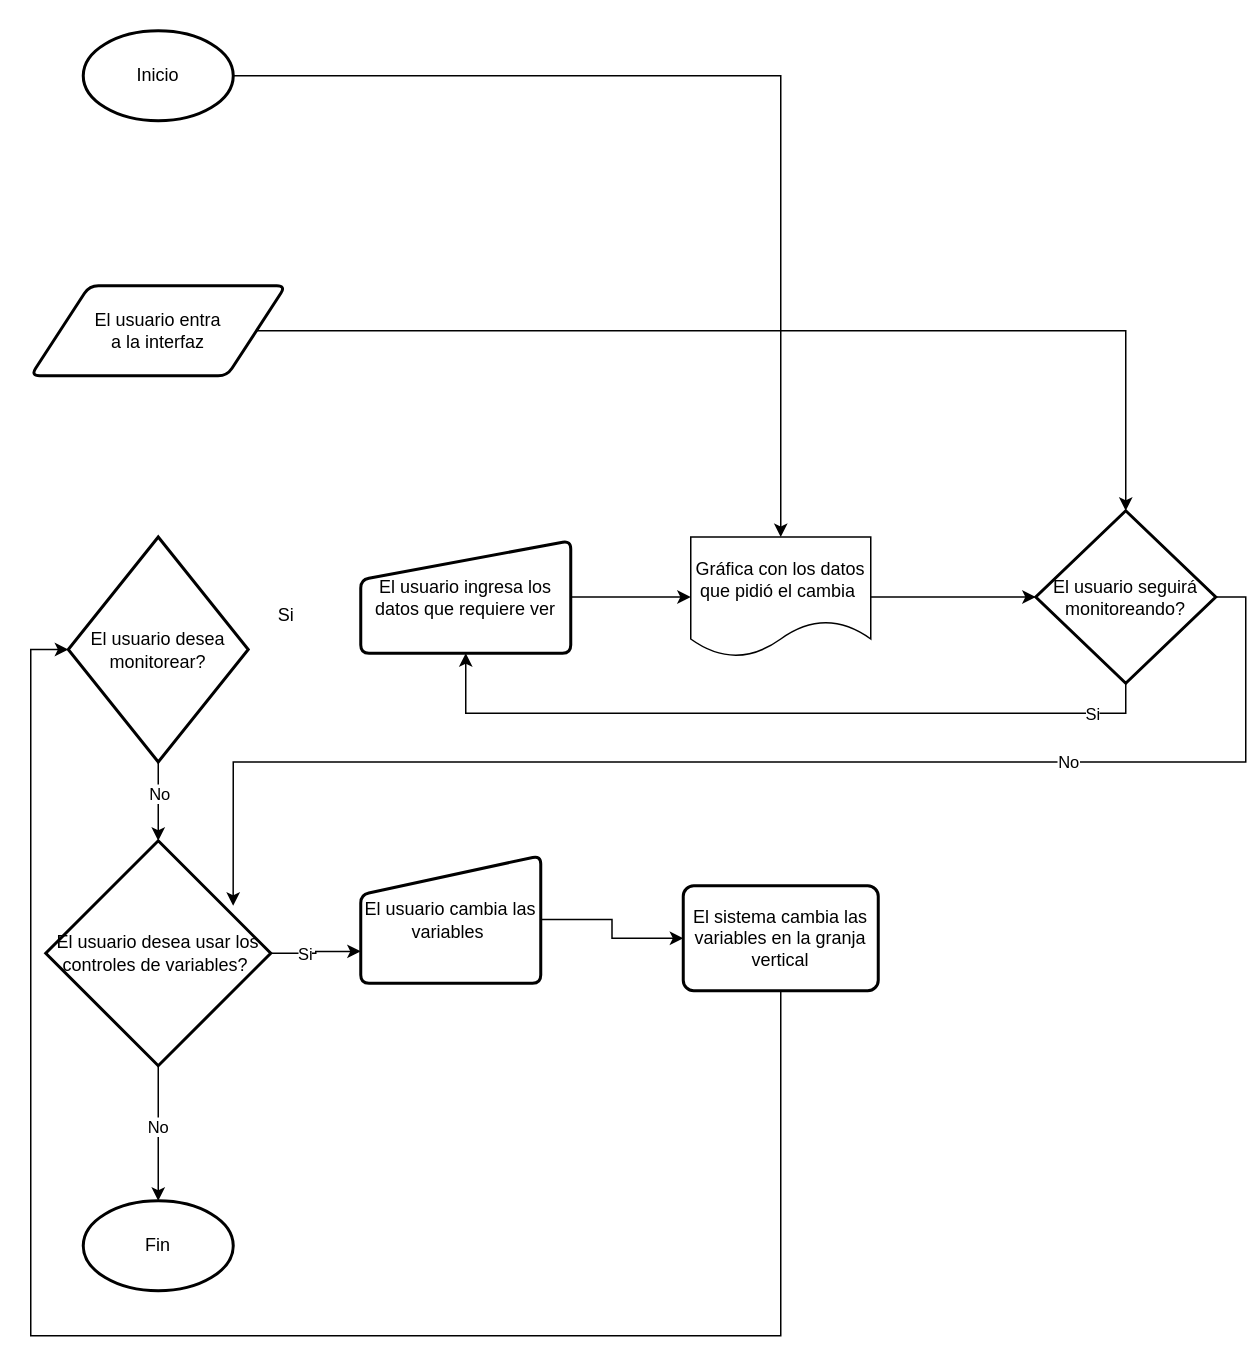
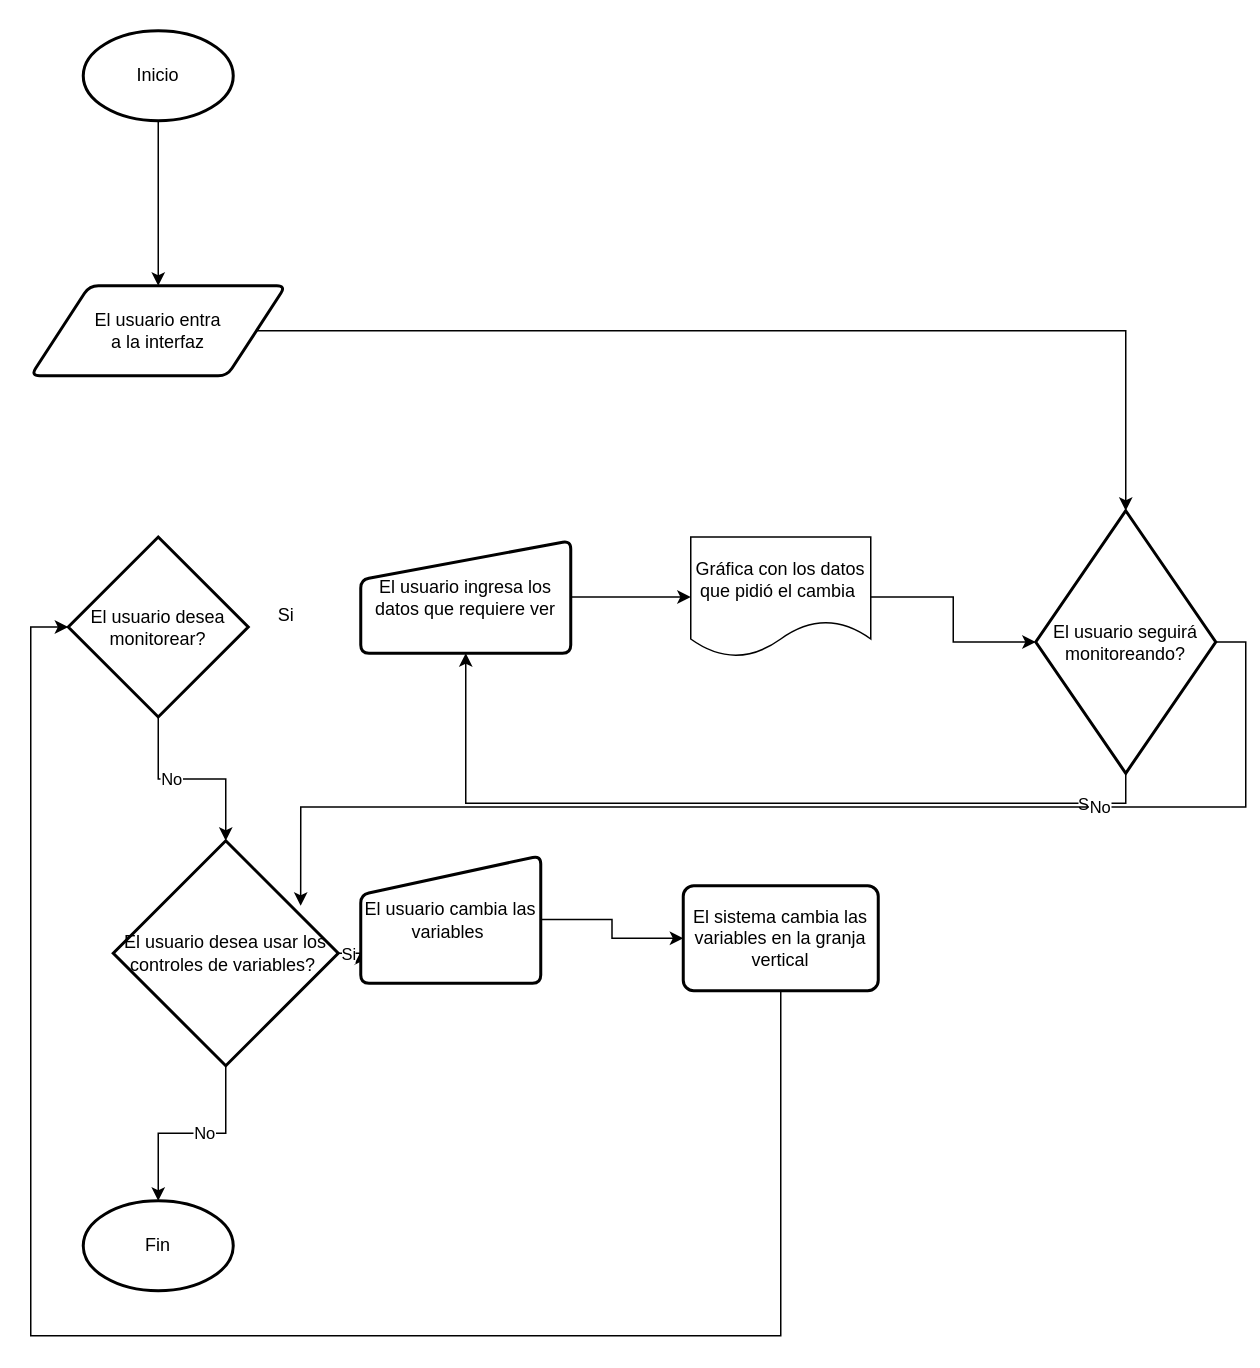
edge "Inicio" -> "Gráfica con los datos que pidió el cambia": now "Inicio" -> "El usuario entra a la interfaz"
node "El usuario seguirá monitoreando?": size 180x173 -> 180x263
node "El usuario desea monitorear?": size 180x225 -> 180x180
node "El usuario desea usar los controles de variables?": moved (158, 953) -> (226, 953)
